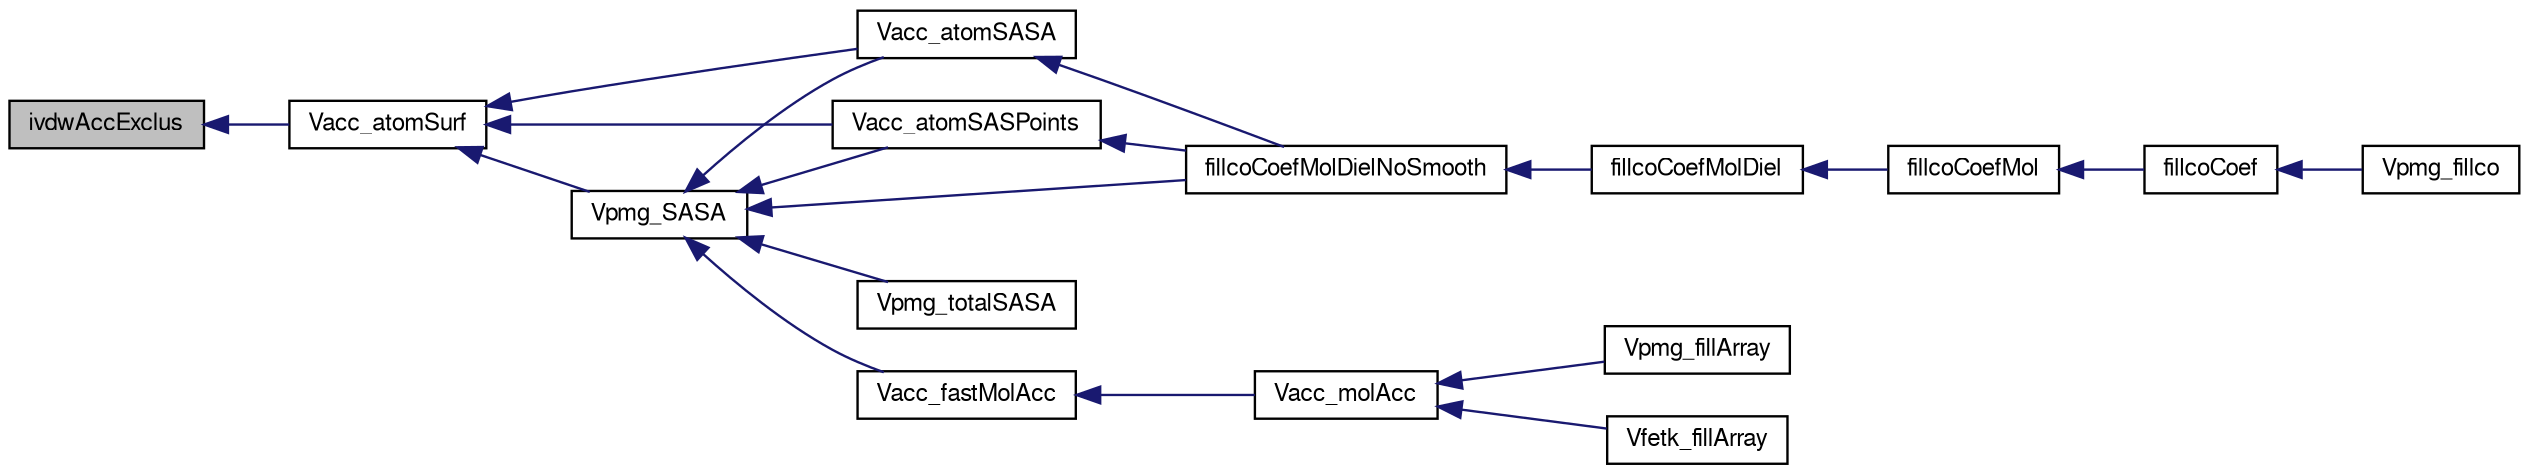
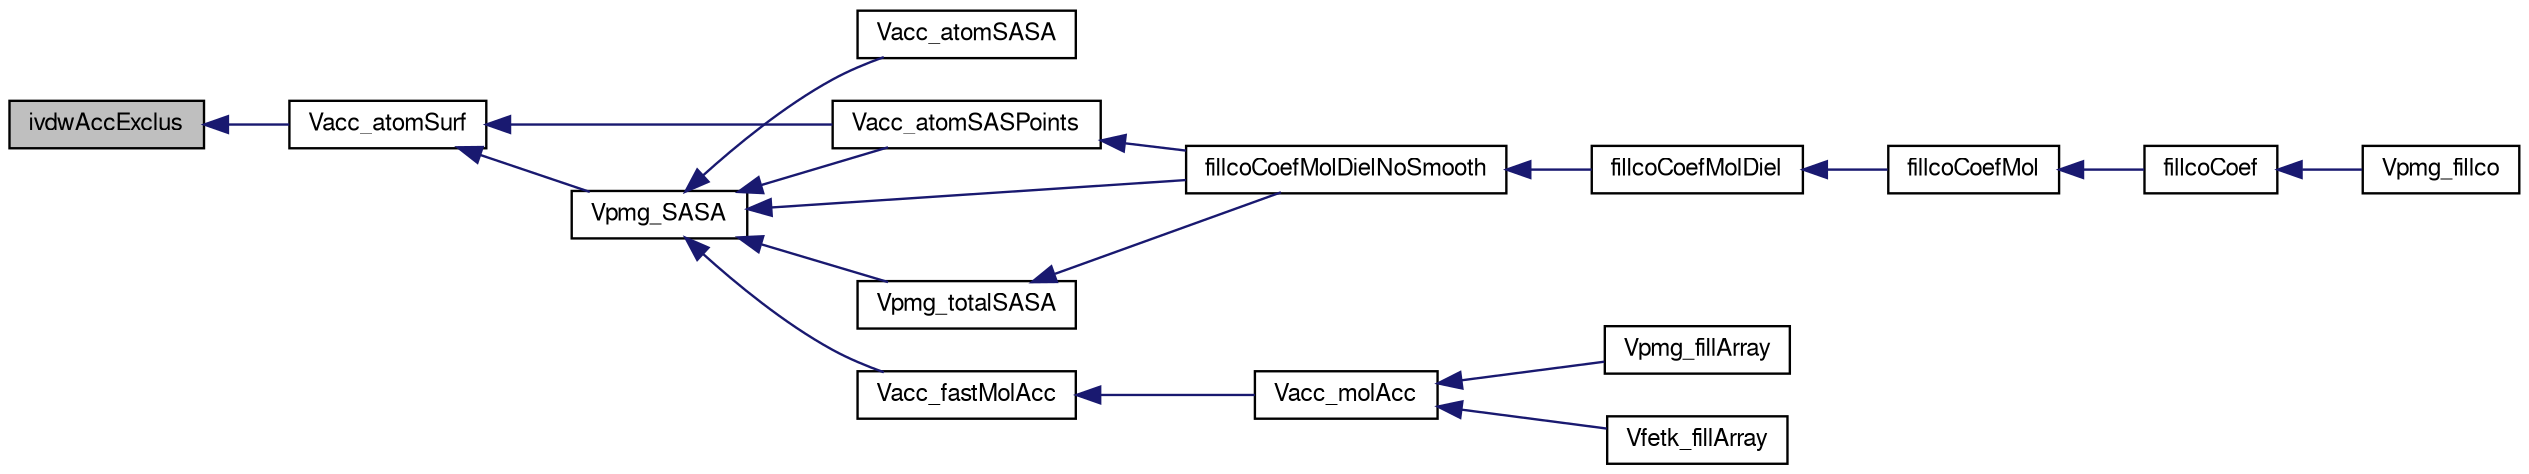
edge "Vacc_atomSASA" -> "Vacc_atomSurf": removed
edge "fillcoCoefMolDielNoSmooth" -> "Vacc_atomSASA": now "fillcoCoefMolDielNoSmooth" -> "Vpmg_totalSASA"
